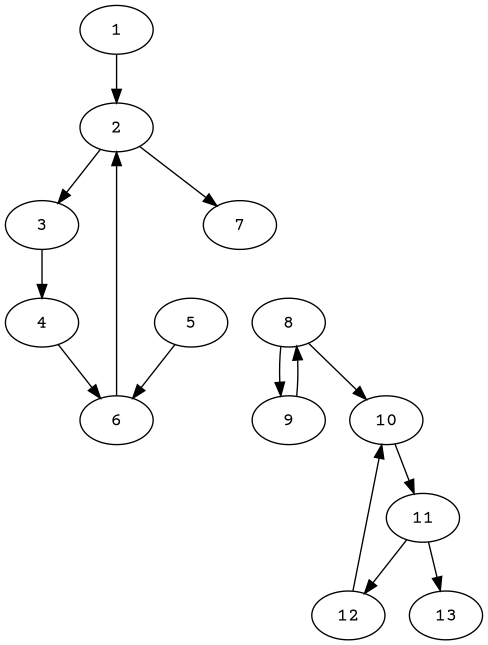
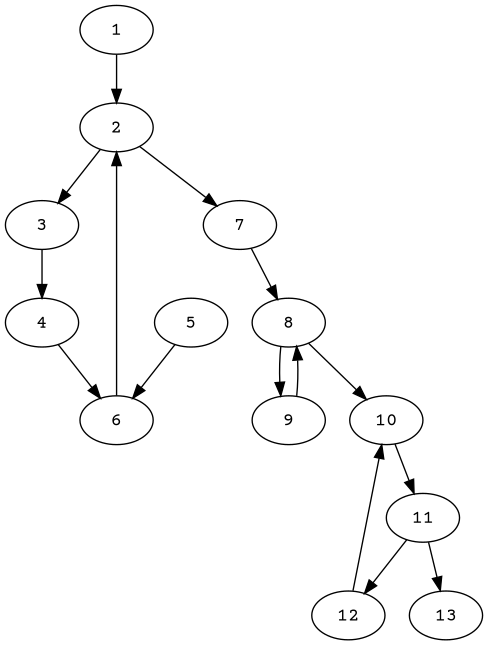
edge "7" -> "8": added
